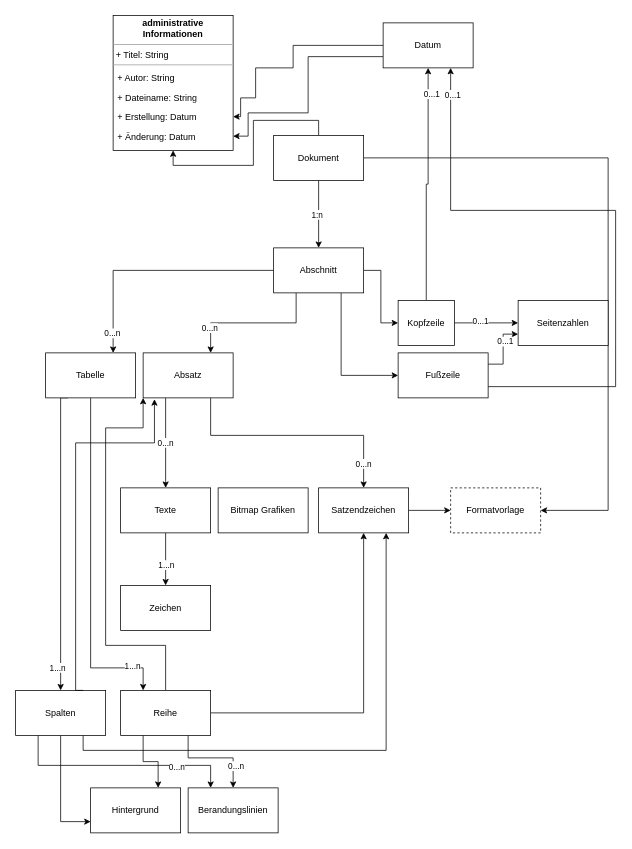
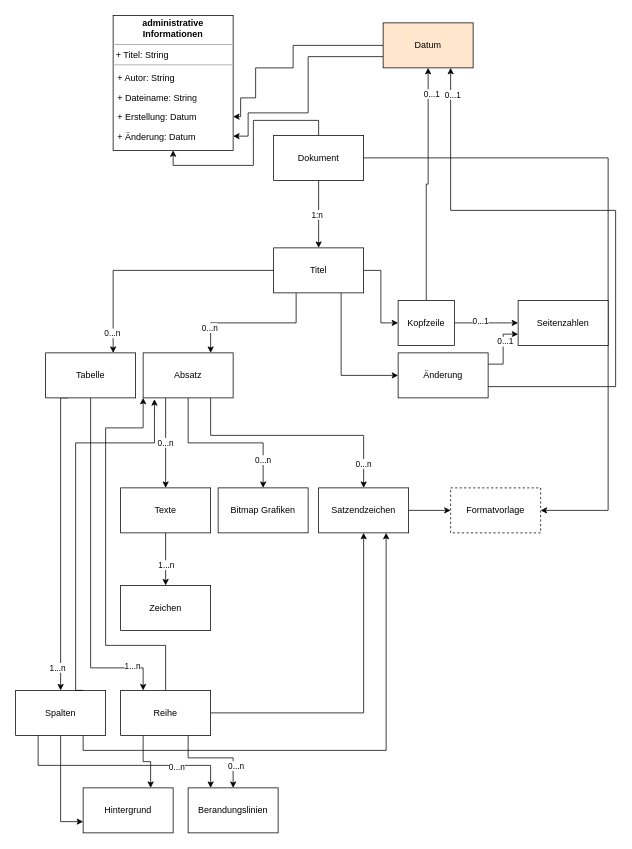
node "Datum": fillcolor #ffffff -> #ffe6cc
node "Abschnitt": label "Abschnitt" -> "Titel"
node "Fußzeile": label "Fußzeile" -> "Änderung"
edge "Absatz" -> "Bitmap Grafiken": added, label "0...n"
node "Hintergrund": moved (135, 810) -> (128, 810)
